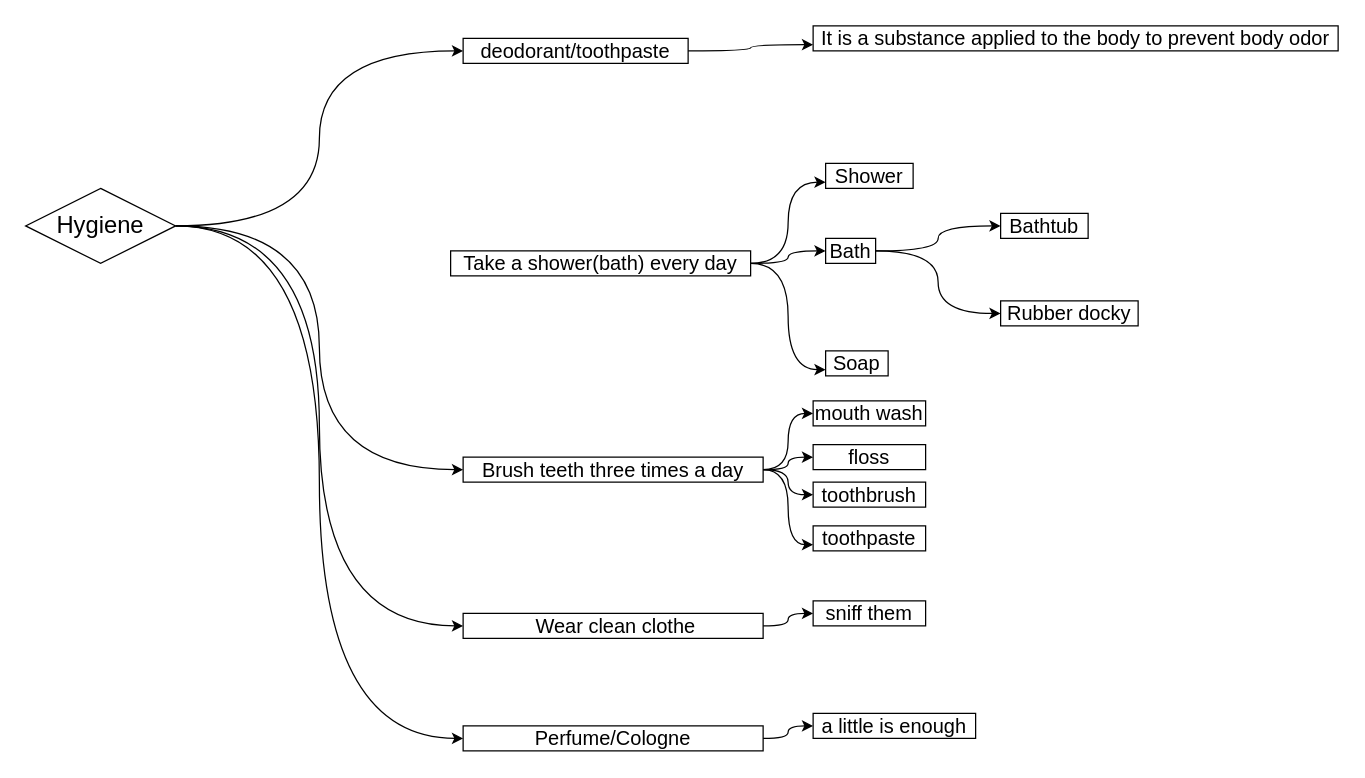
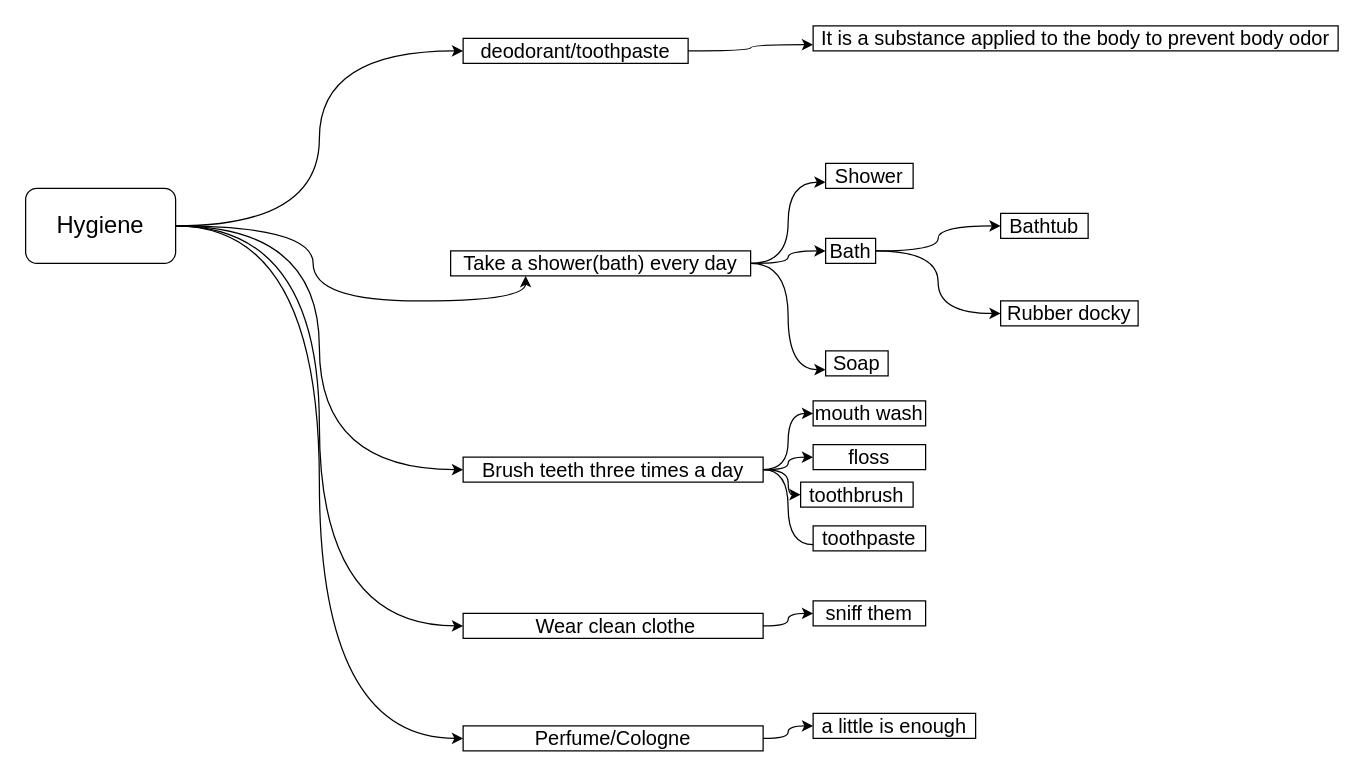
node "Hygiene": shape diamond -> rounded rectangle
edge "Hygiene" -> "Take a shower(bath) every day": added
node "toothbrush": moved (869, 494) -> (857, 494)
edge "Brush teeth three times a day" -> "toothpaste": arrowhead classic -> none
